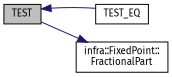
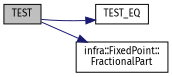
edge "TEST_EQ" -> "TEST": reversed
